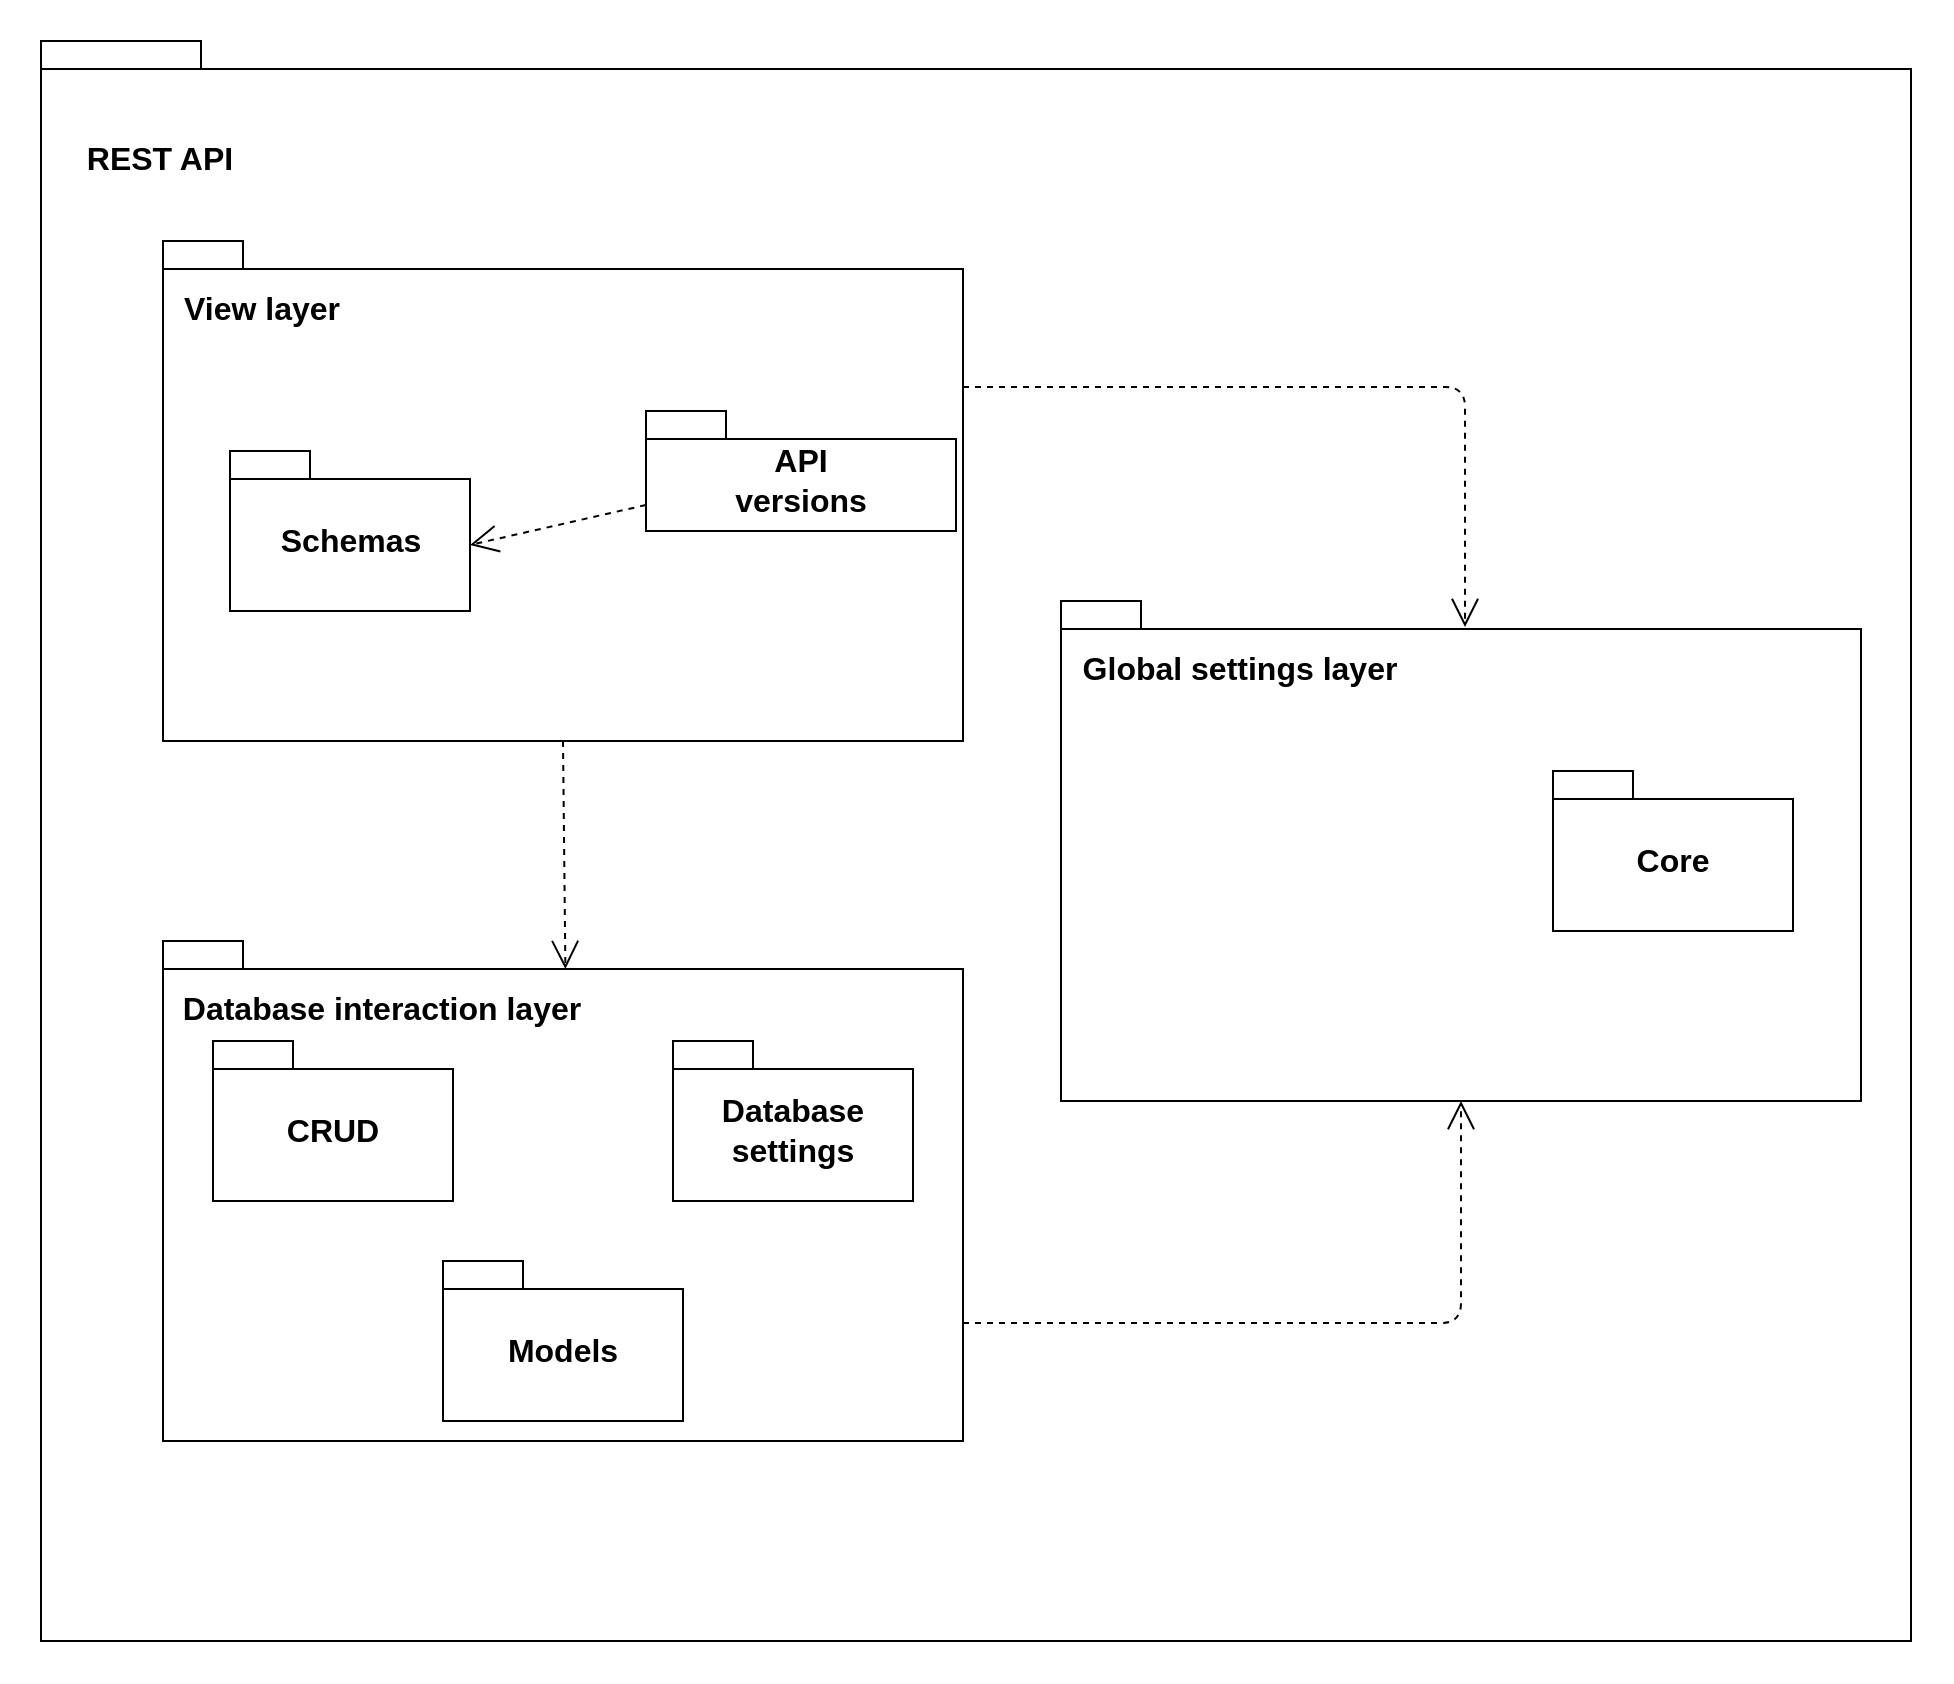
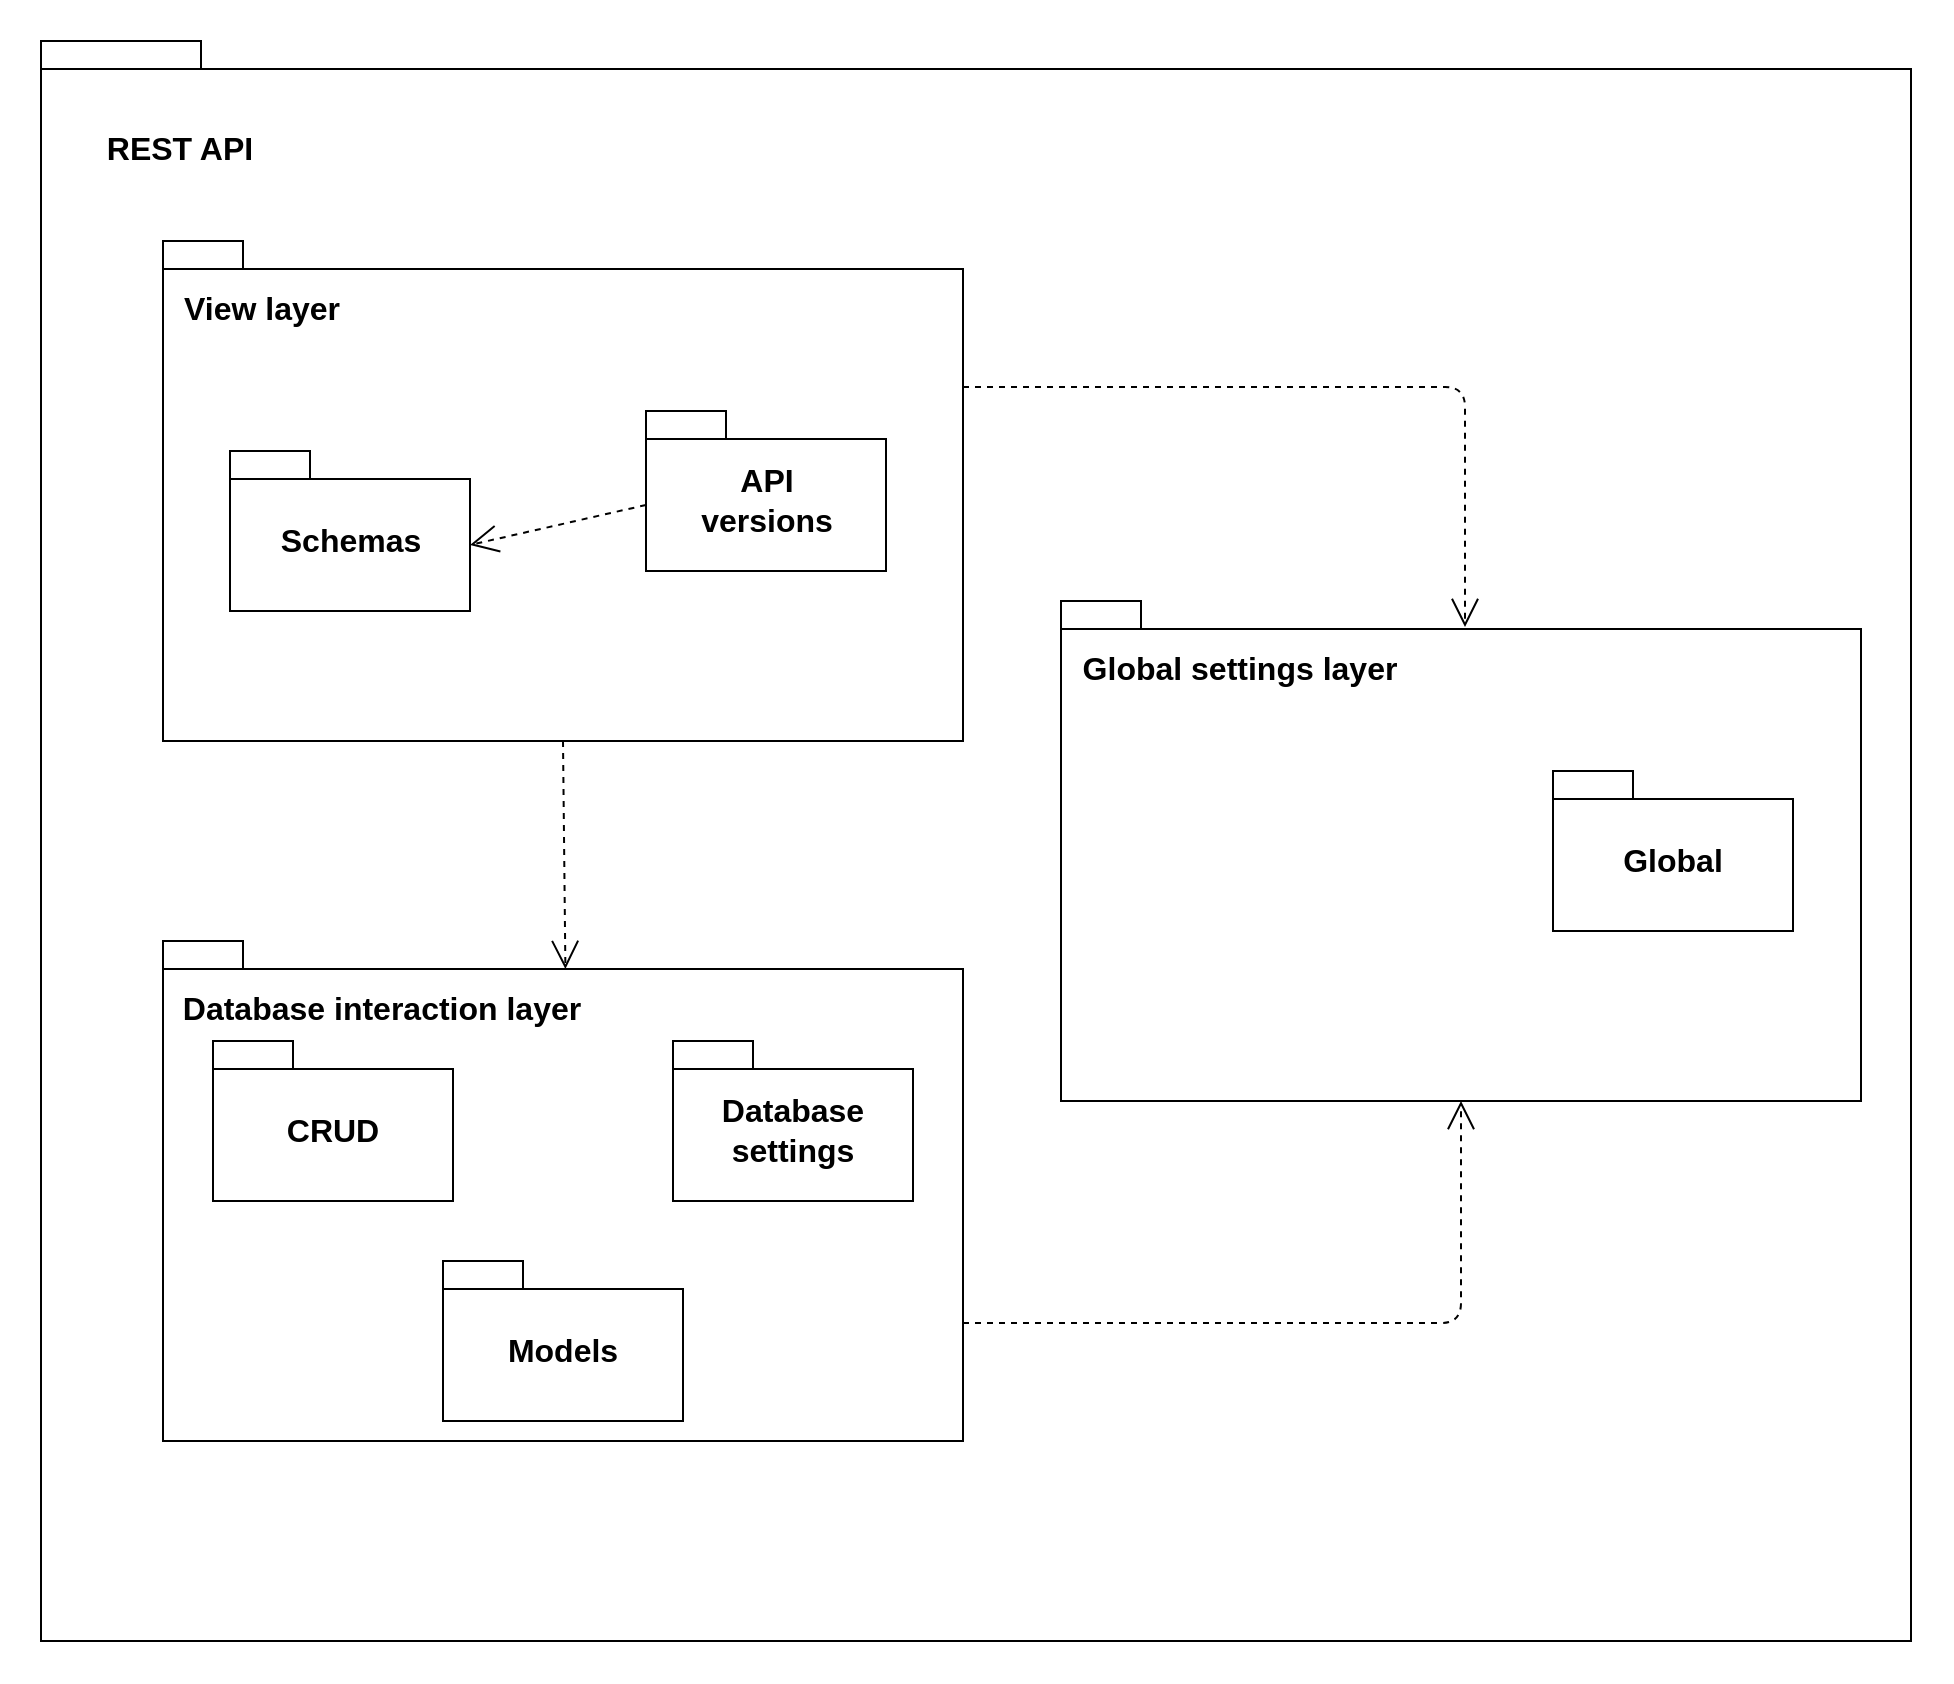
node "REST API": moved (161, 157) -> (181, 147)
node "API versions": size 310x120 -> 240x160
node "Core": label "Core" -> "Global"
